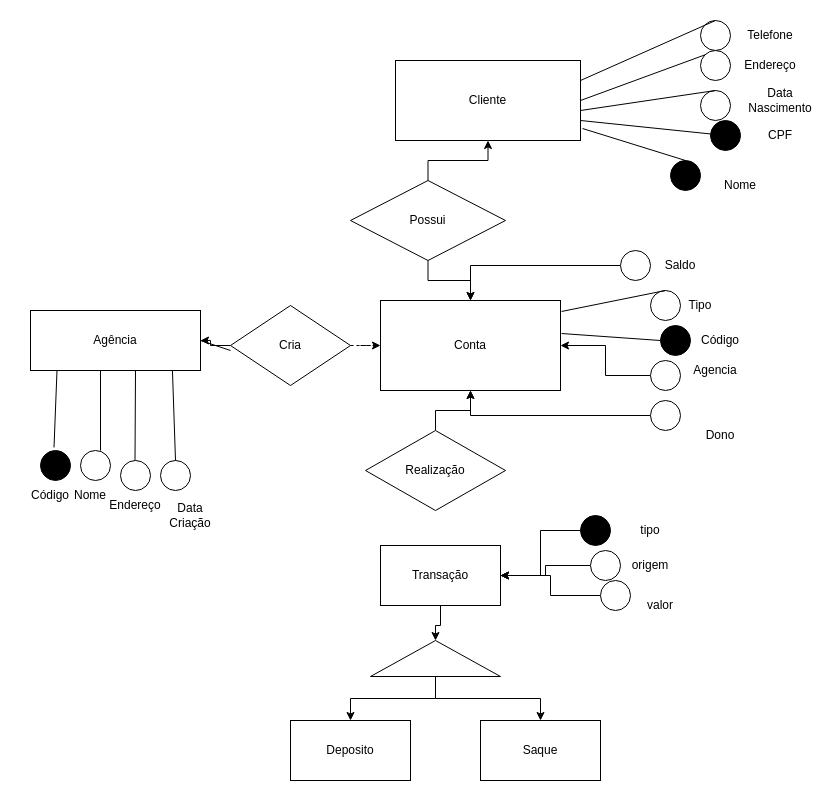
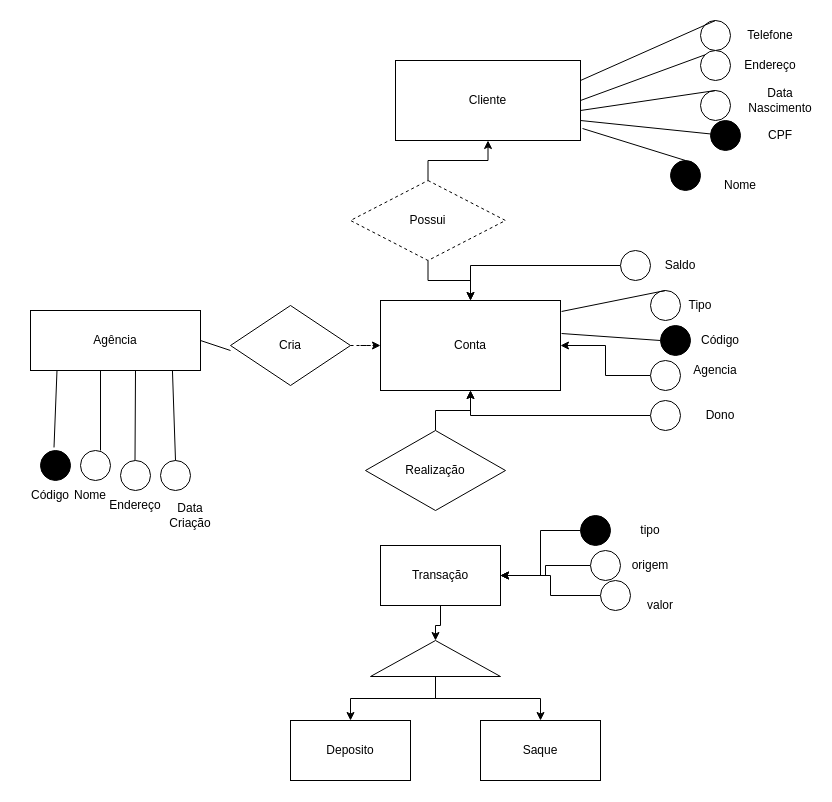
node "Possui": style solid -> dashed
edge "Cria" -> "Agência": removed
node "Dono": moved (721, 436) -> (721, 416)
